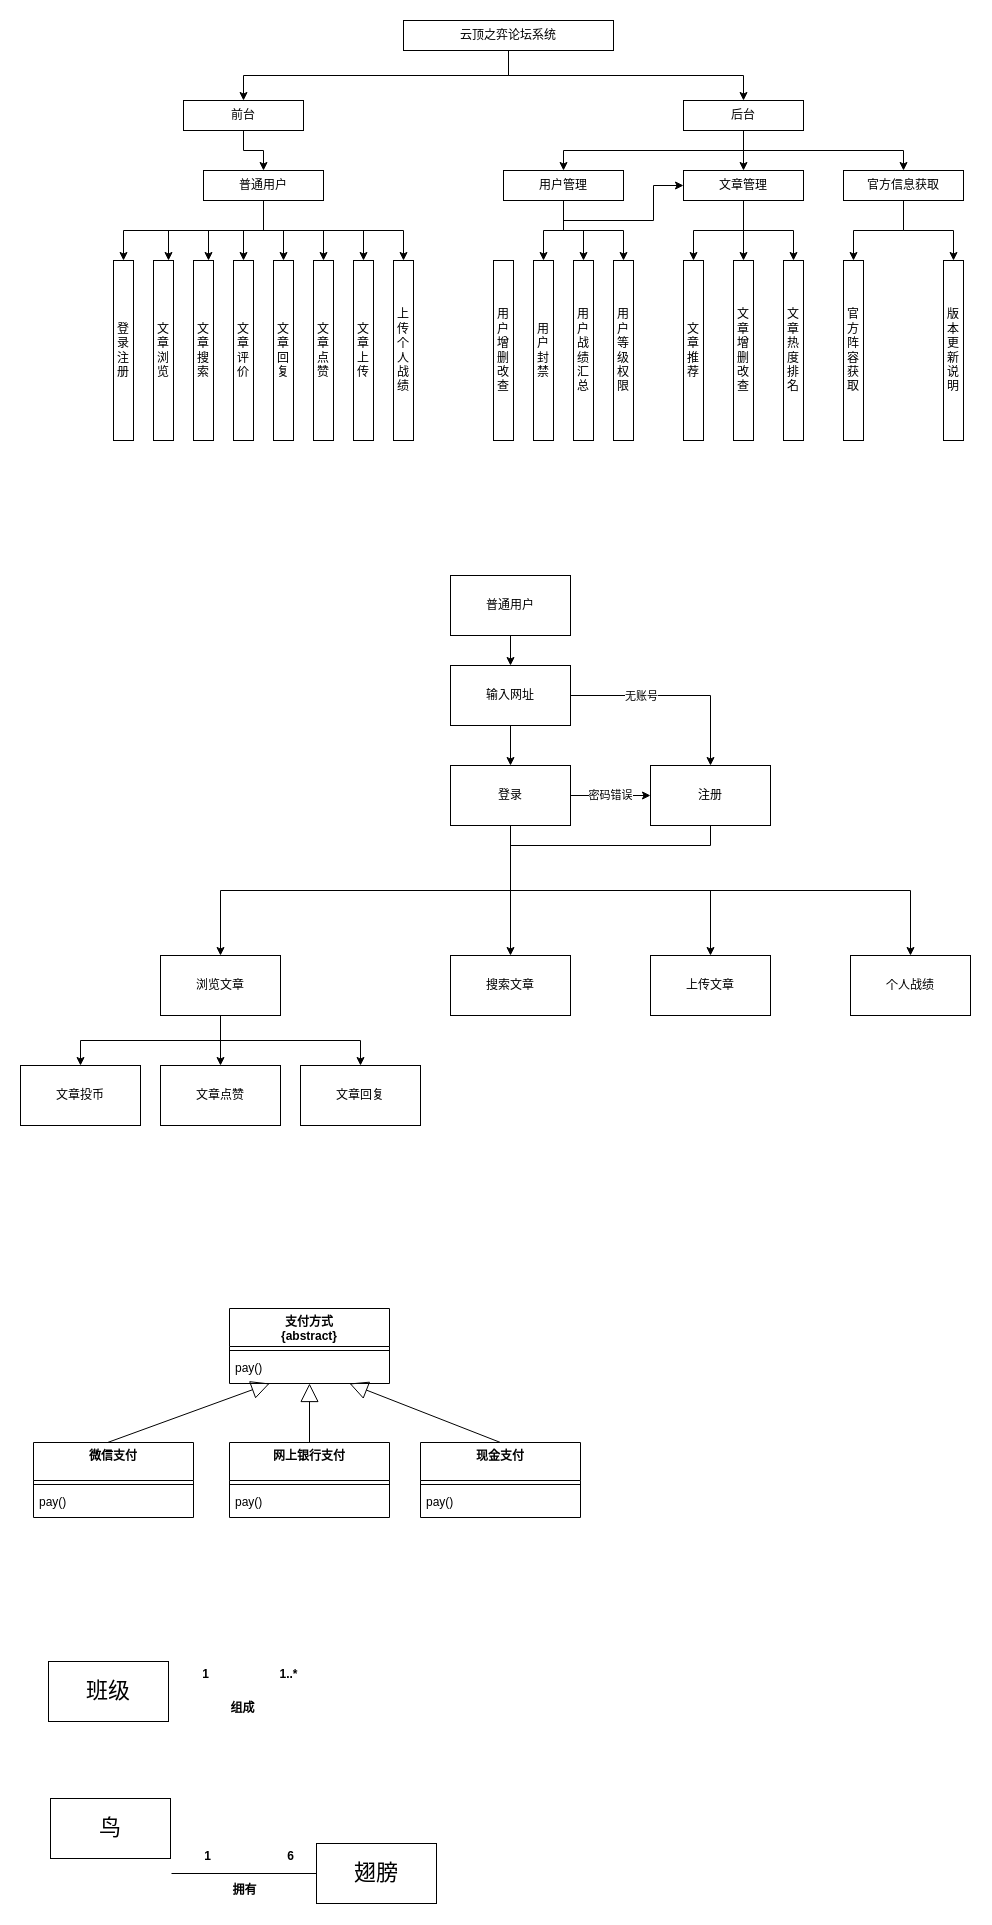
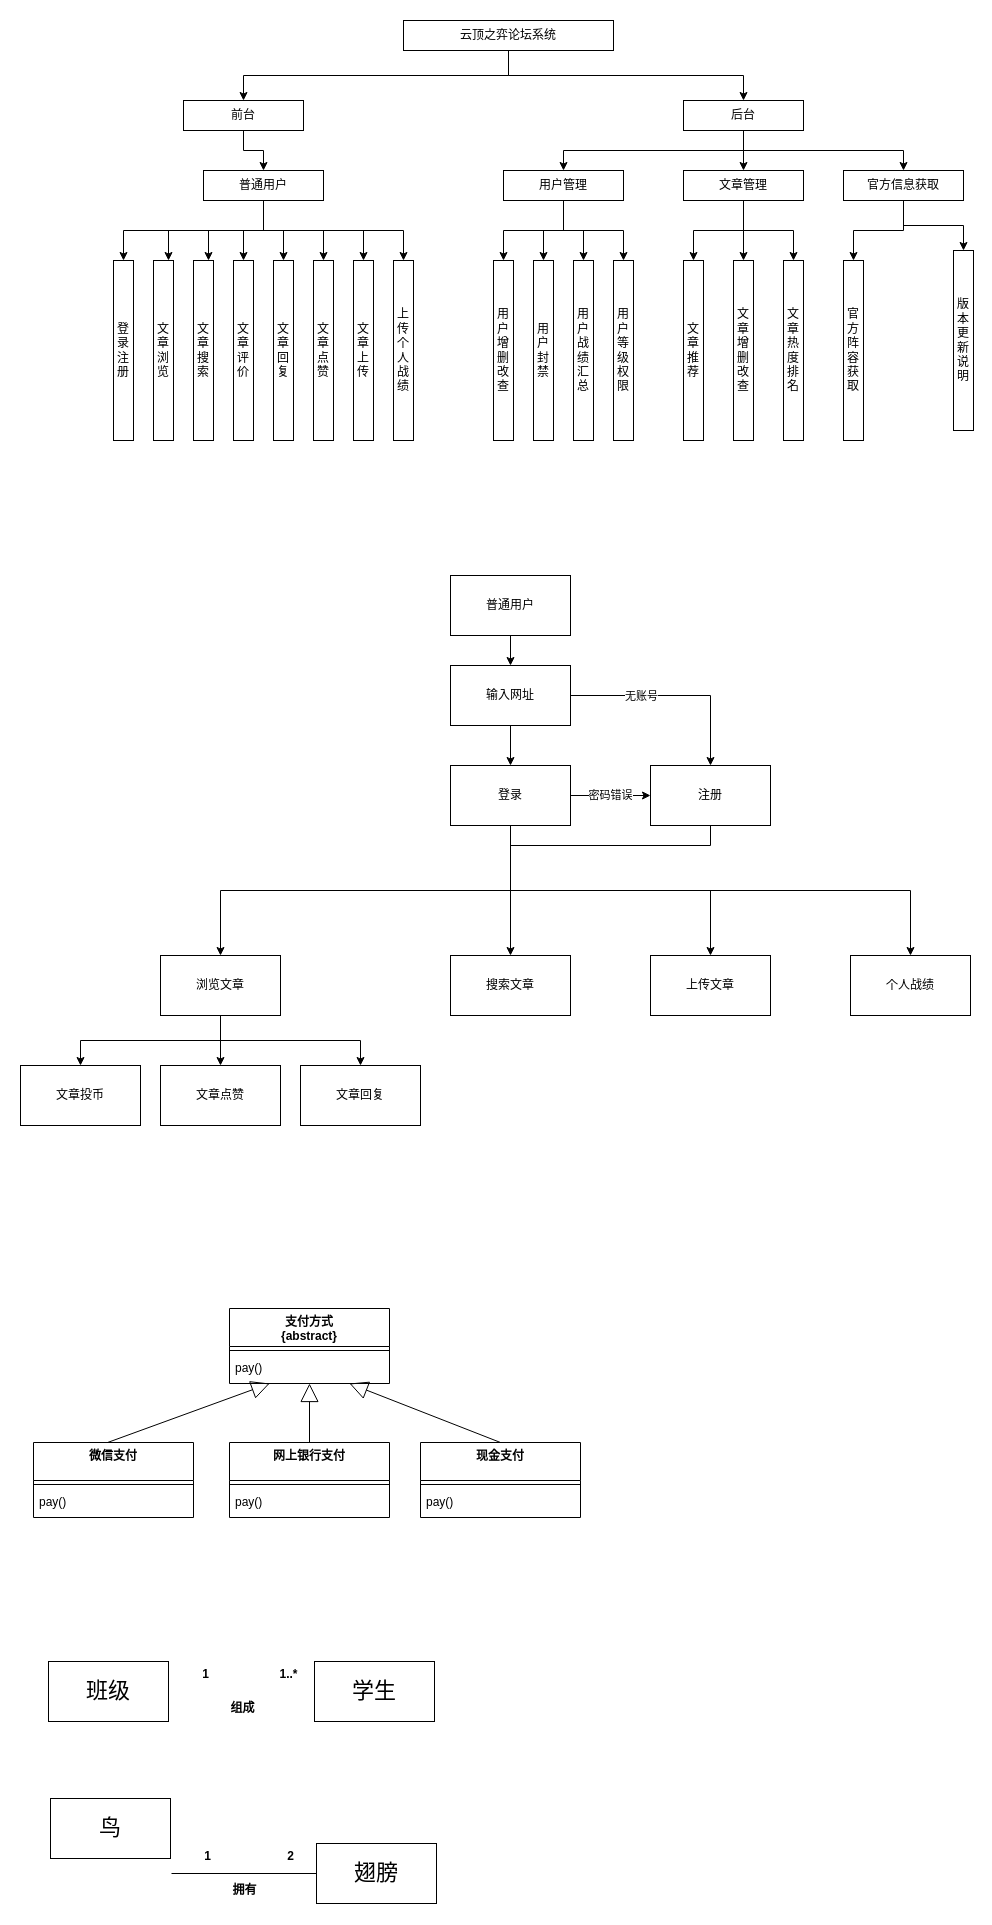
edge "用户管理" -> "文章管理": now "用户管理" -> "用户增删改查"
node "版本更新说明": moved (954, 351) -> (964, 341)
node "学生": added
node "6": label "6" -> "2"
